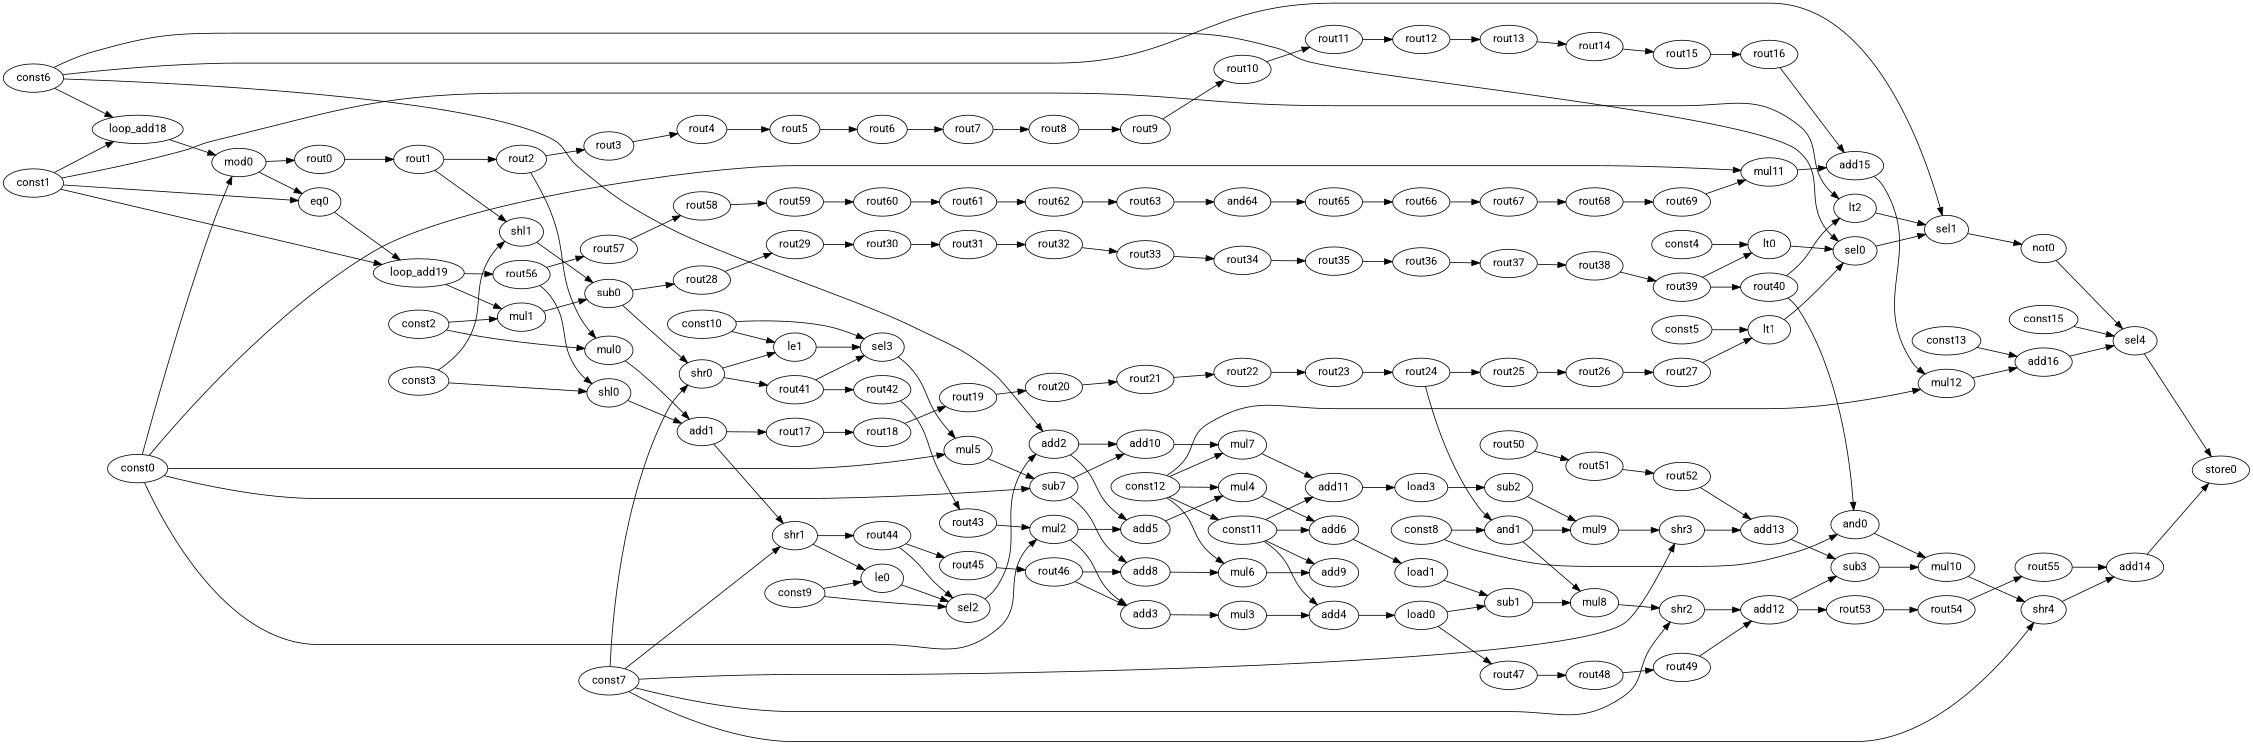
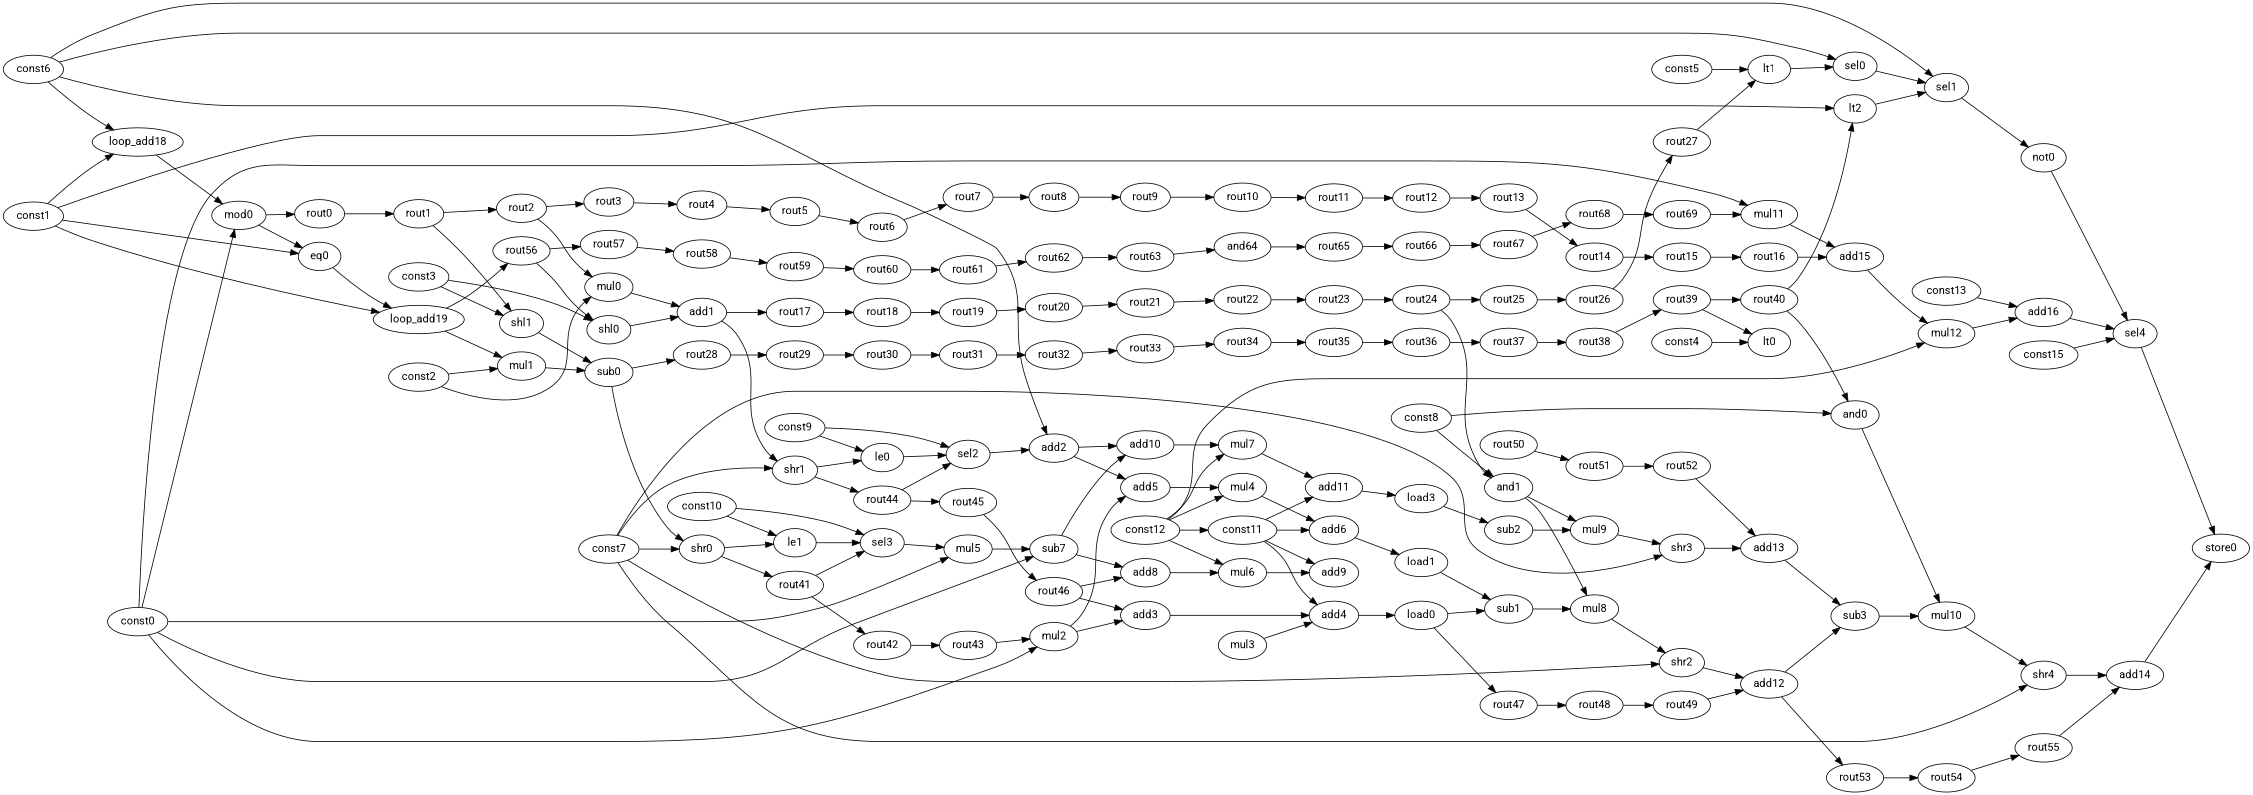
edge "lt0" -> "sel0": removed
edge "add3" -> "mul3": now "add3" -> "add4"
